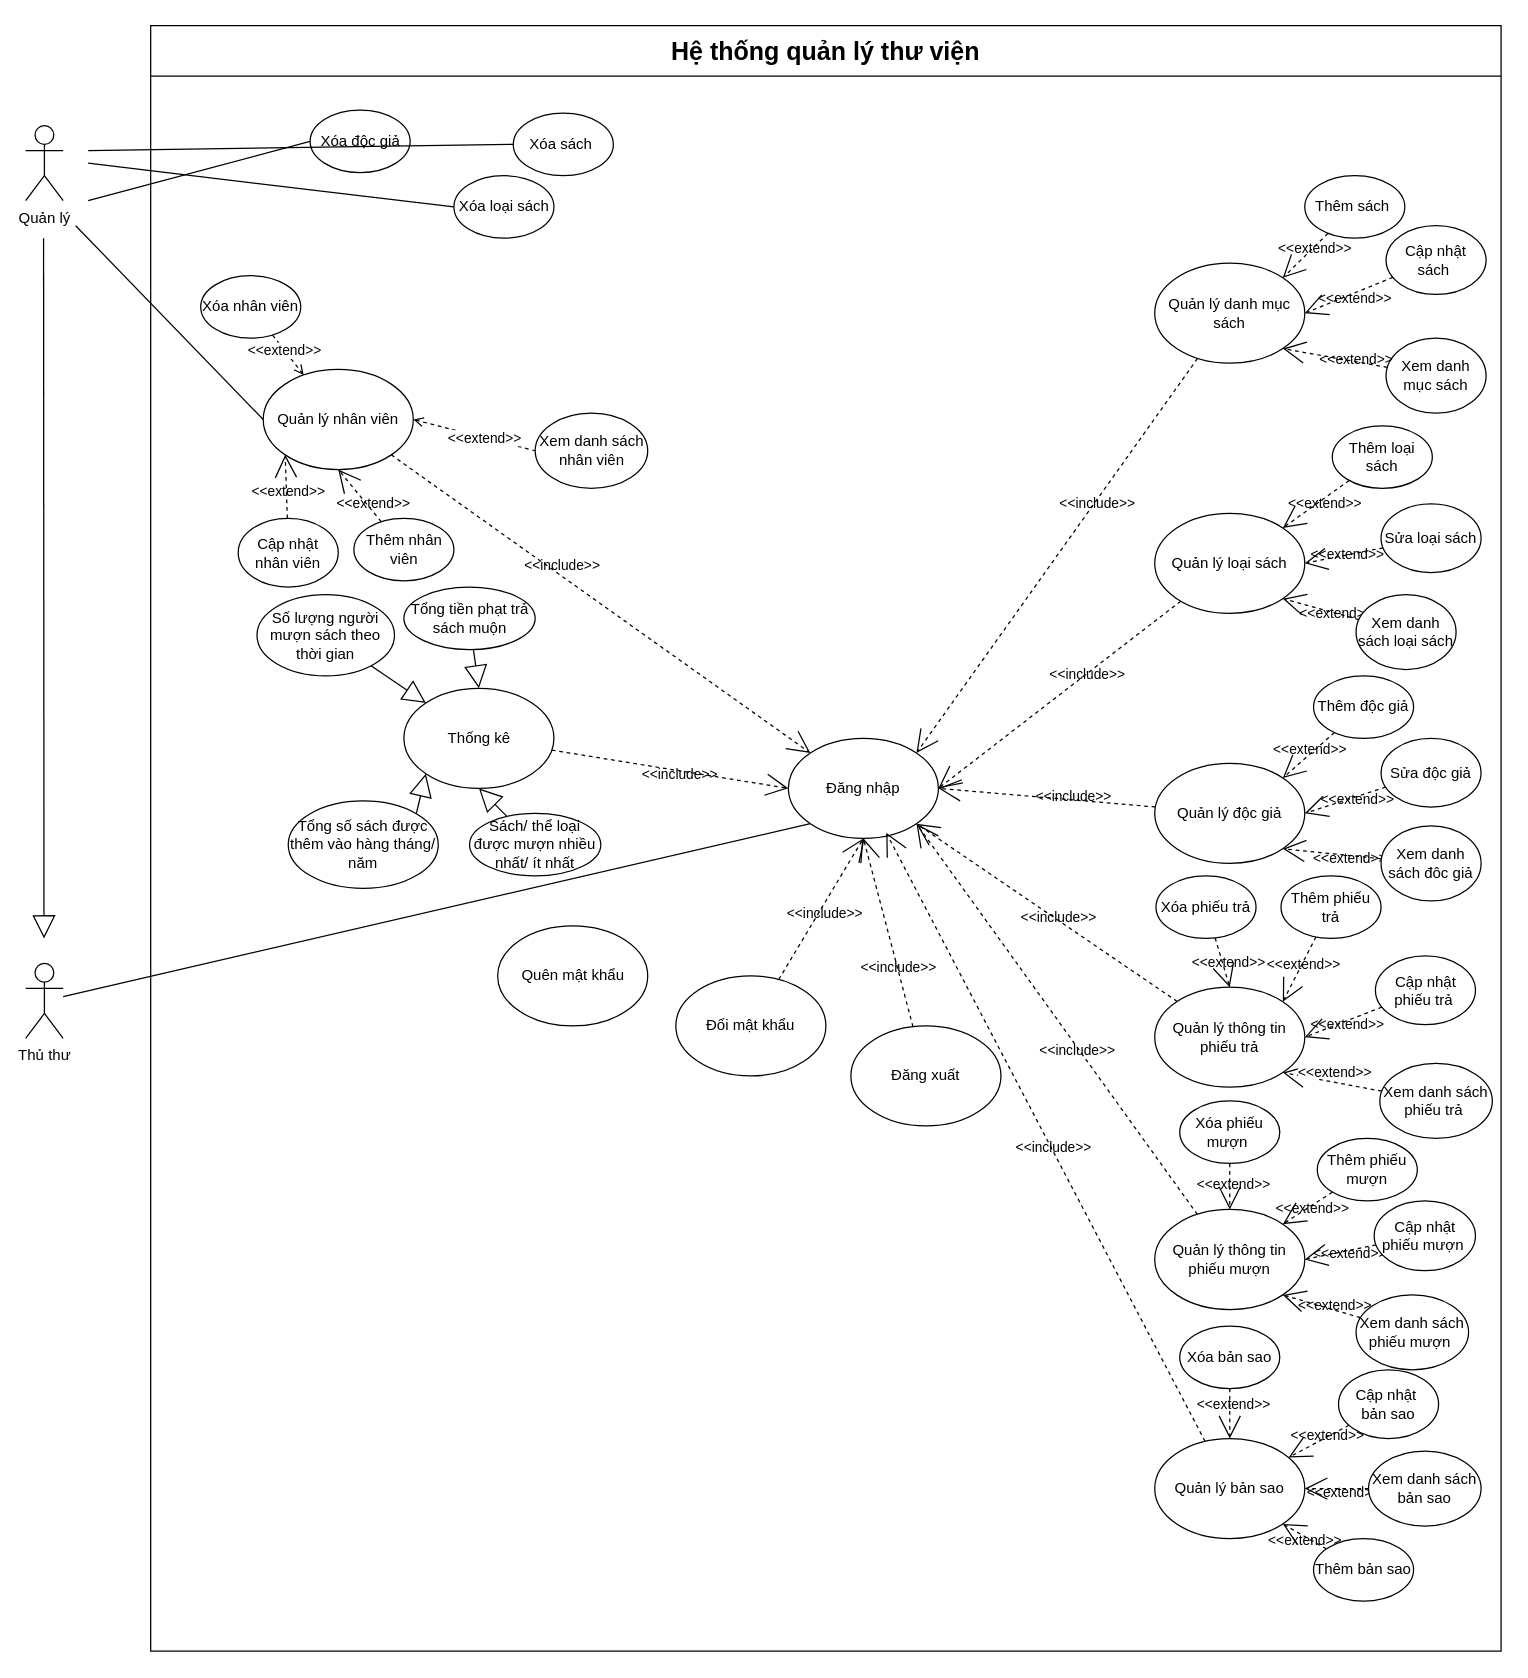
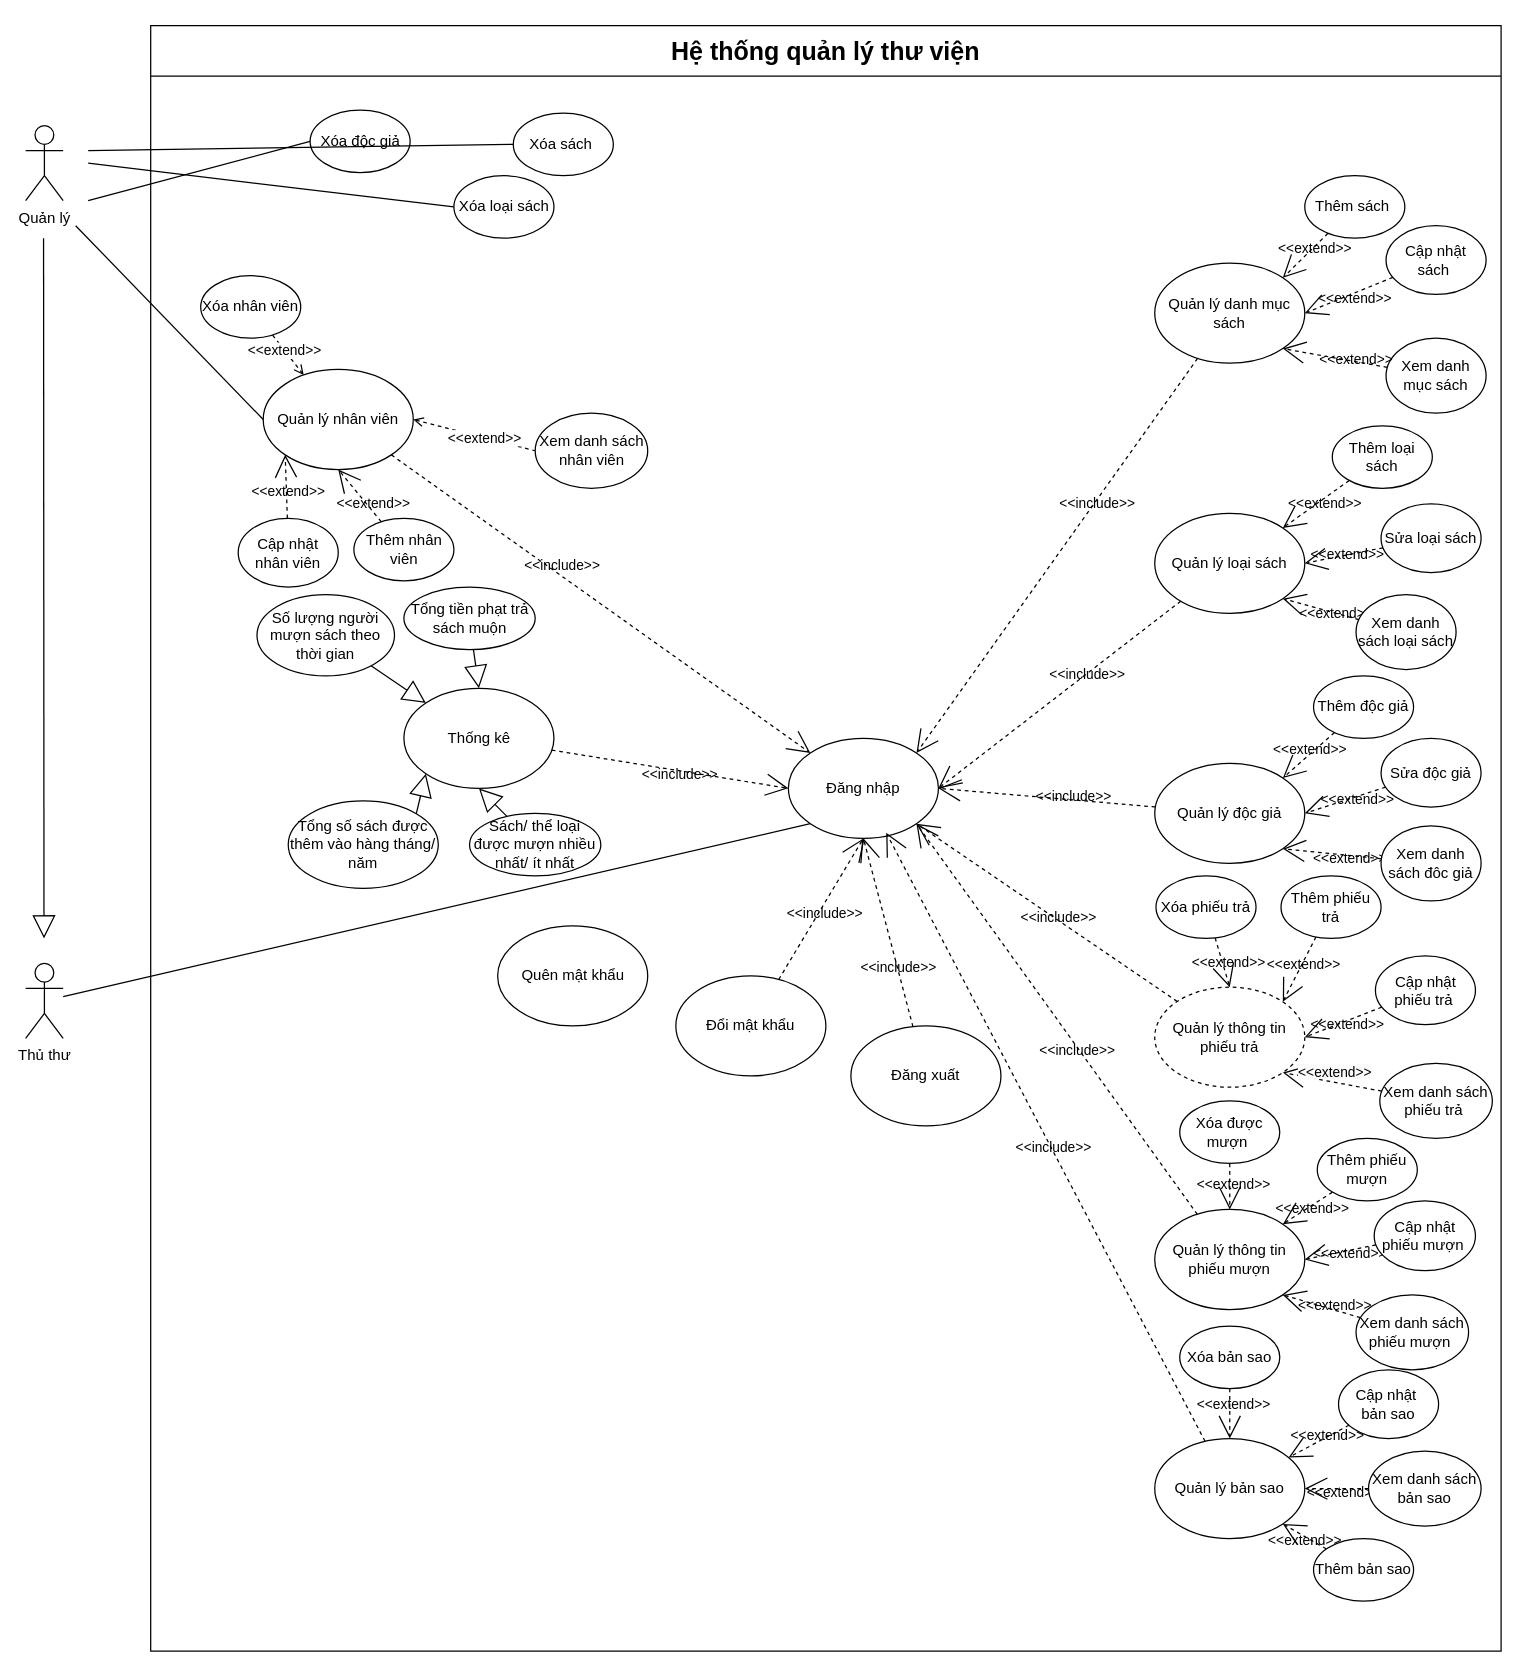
node "Quản lý thông tin phiếu trả": style solid -> dashed
node "Xóa phiếu mượn": label "Xóa phiếu mượn" -> "Xóa được mượn"
